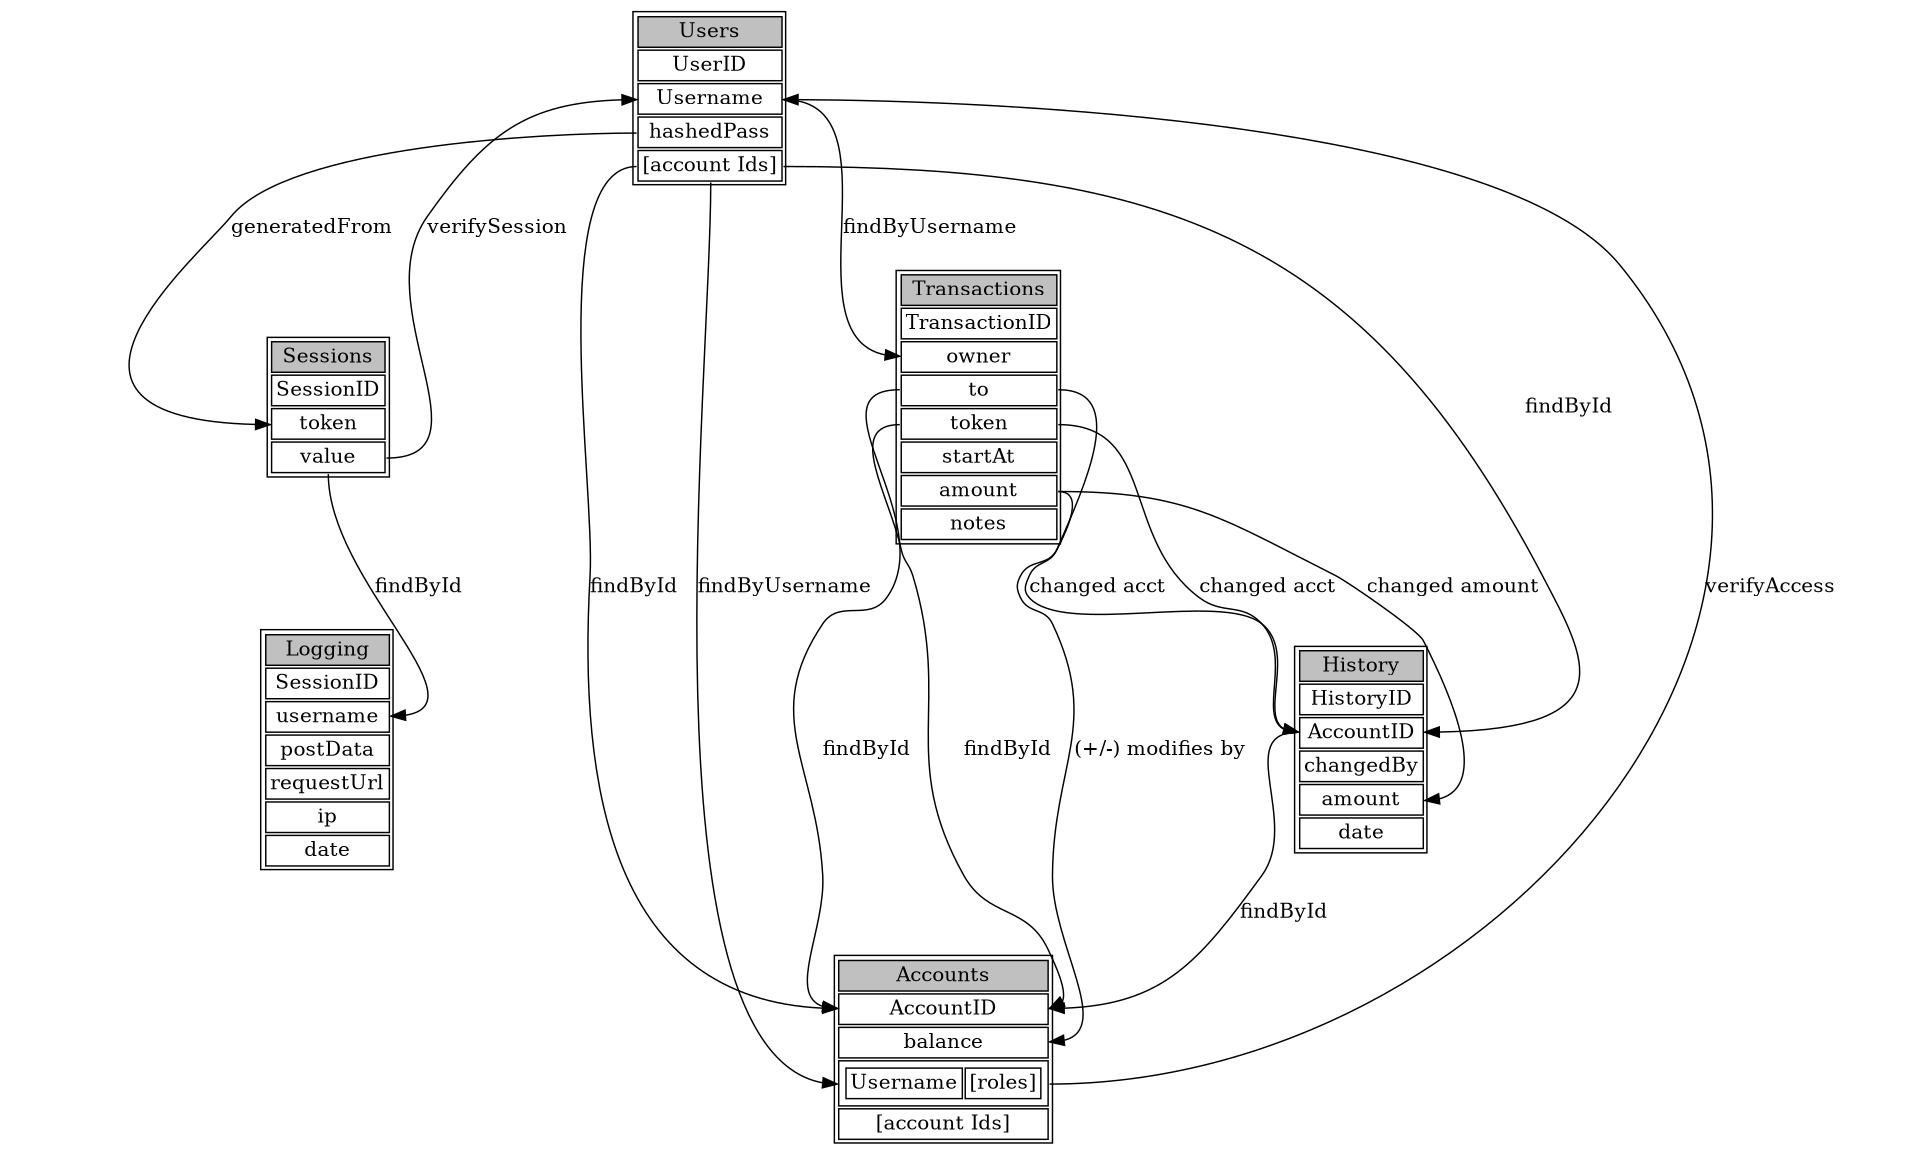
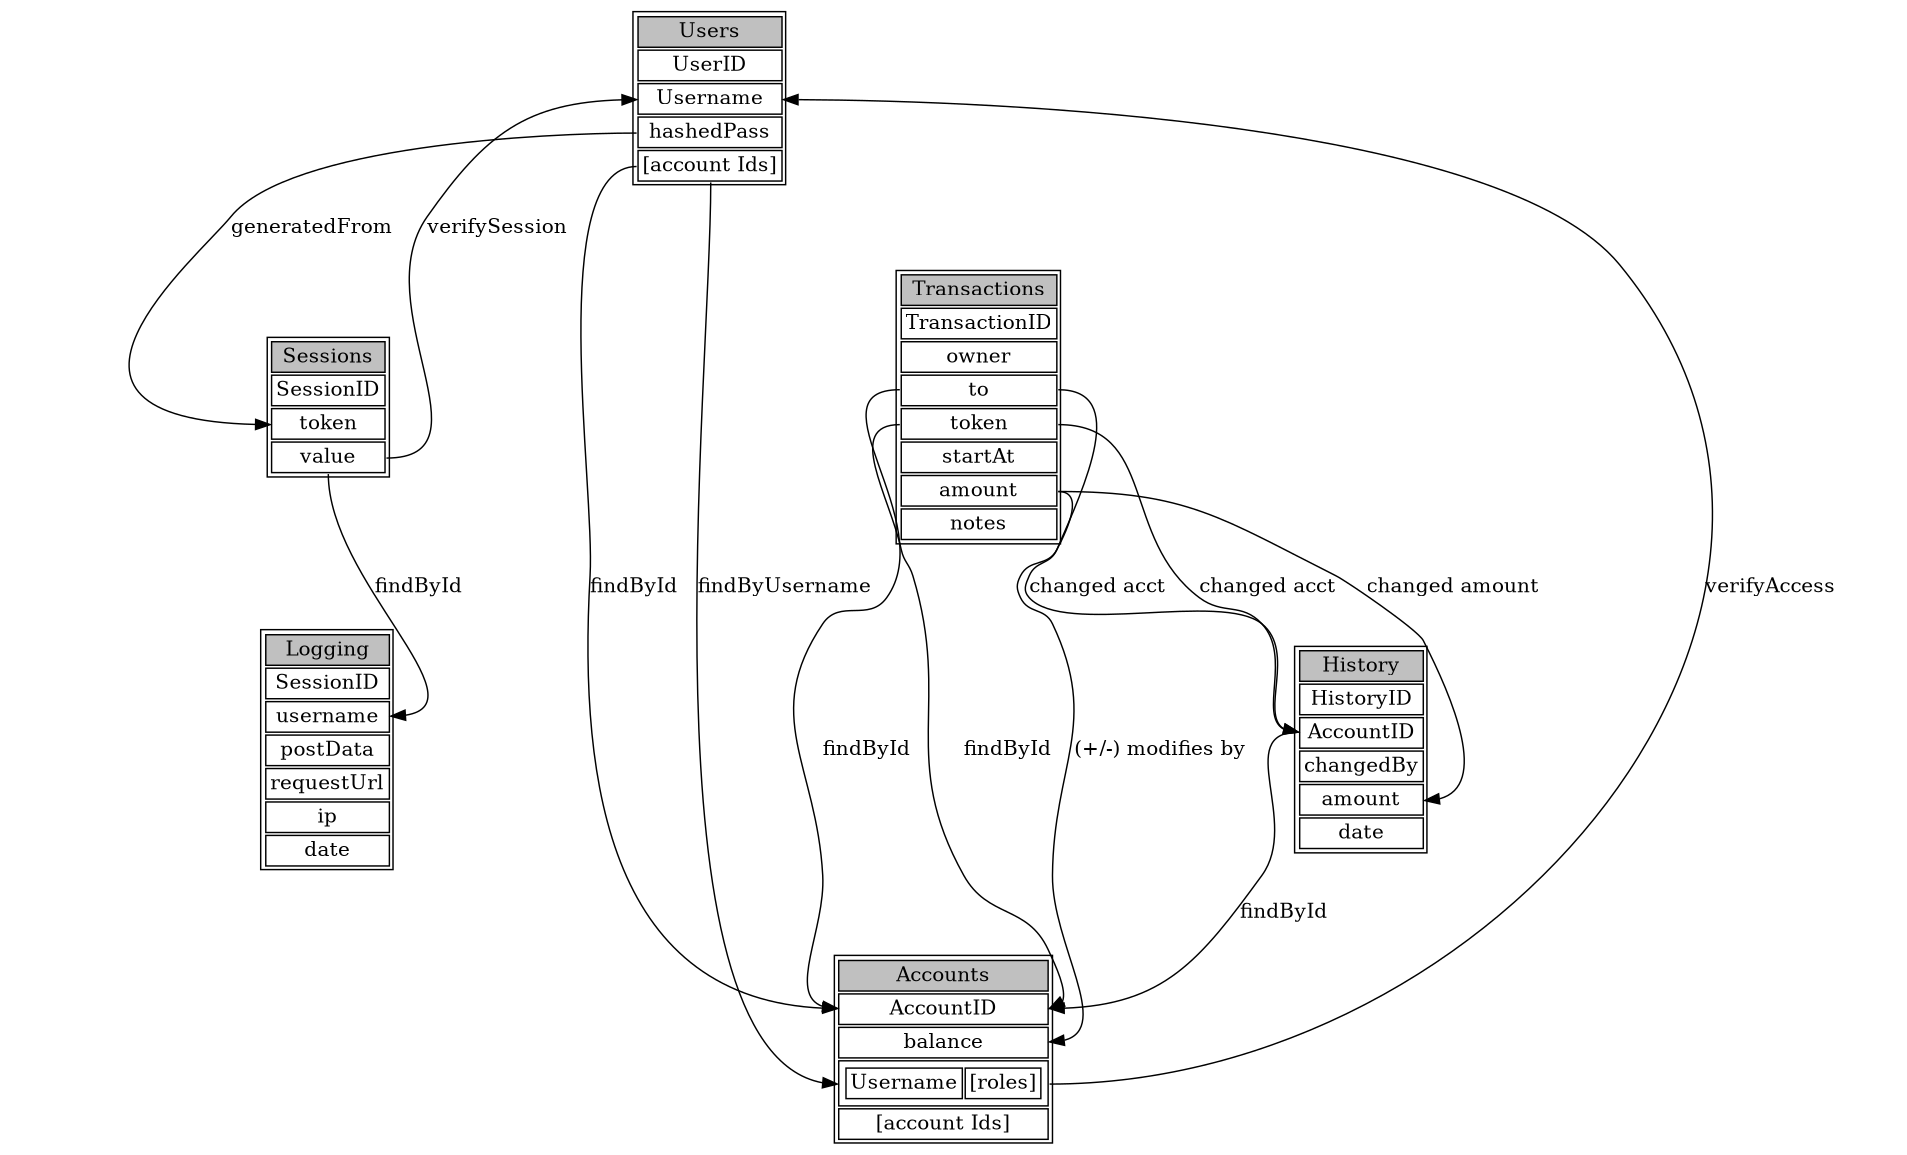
edge "Users" -> "Transactions": removed, label "findByUsername"
edge "Users" -> "History": removed, label "findById"
